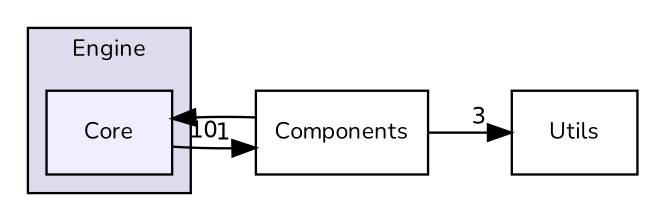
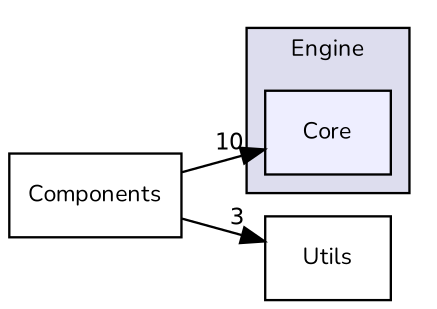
edge "Core" -> "Components": removed
